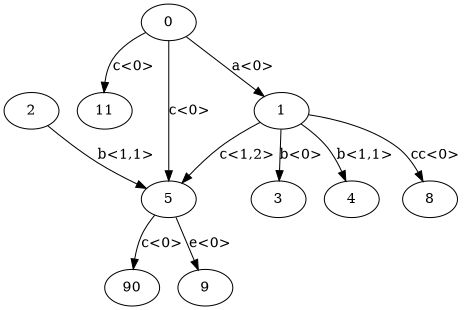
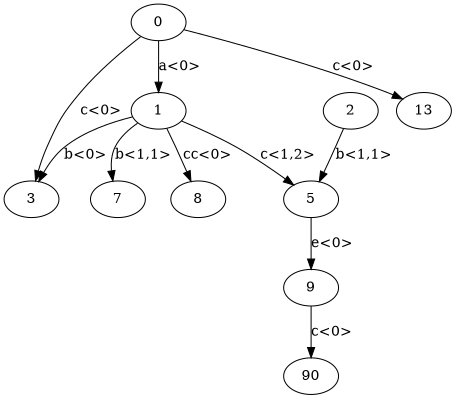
edge "0" -> "5": now "0" -> "3"
node "11": label "11" -> "13"
node "4": label "4" -> "7"
edge "5" -> "90": now "9" -> "90"
